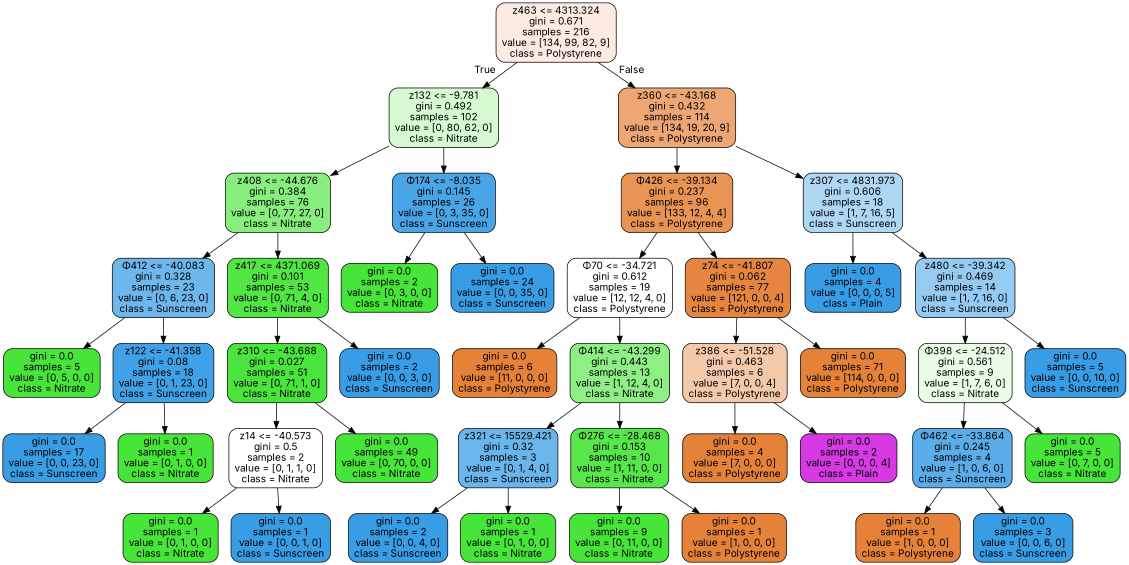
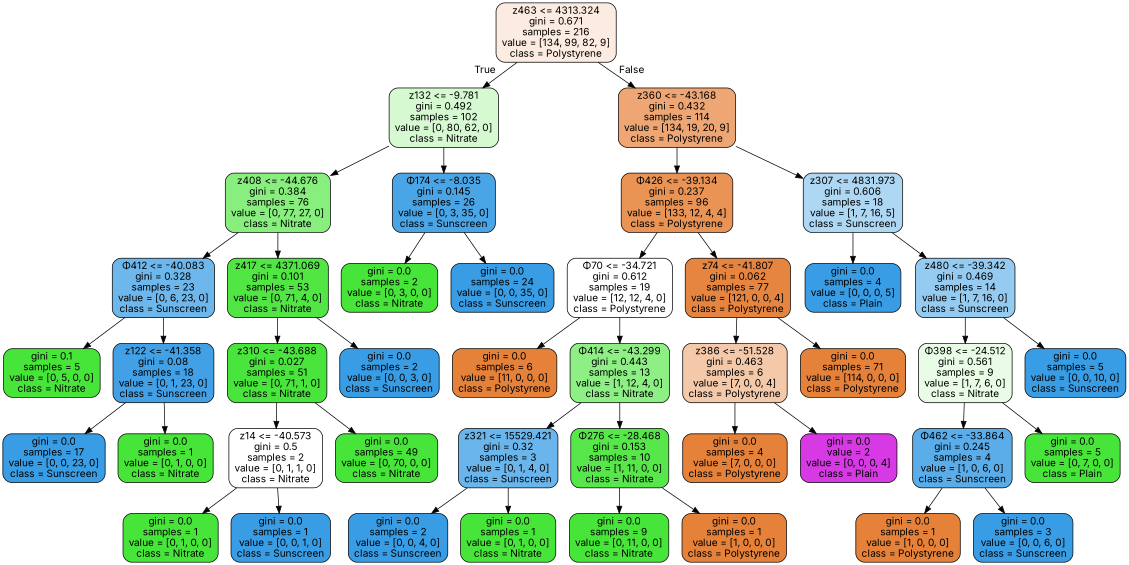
node "gini = 0.0 samples = 5 value = [0, 5, 0, 0] class = Nitrate": label "gini = 0.0 samples = 5 value = [0, 5, 0, 0] class = Nitrate" -> "gini = 0.1 samples = 5 value = [0, 5, 0, 0] class = Nitrate"
node "gini = 0.0 samples = 2 value = [0, 0, 0, 4] class = Plain": label "gini = 0.0 samples = 2 value = [0, 0, 0, 4] class = Plain" -> "gini = 0.0 value = 2 value = [0, 0, 0, 4] class = Plain"
node "gini = 0.0 samples = 5 value = [0, 7, 0, 0] class = Nitrate": label "gini = 0.0 samples = 5 value = [0, 7, 0, 0] class = Nitrate" -> "gini = 0.0 samples = 5 value = [0, 7, 0, 0] class = Plain"
